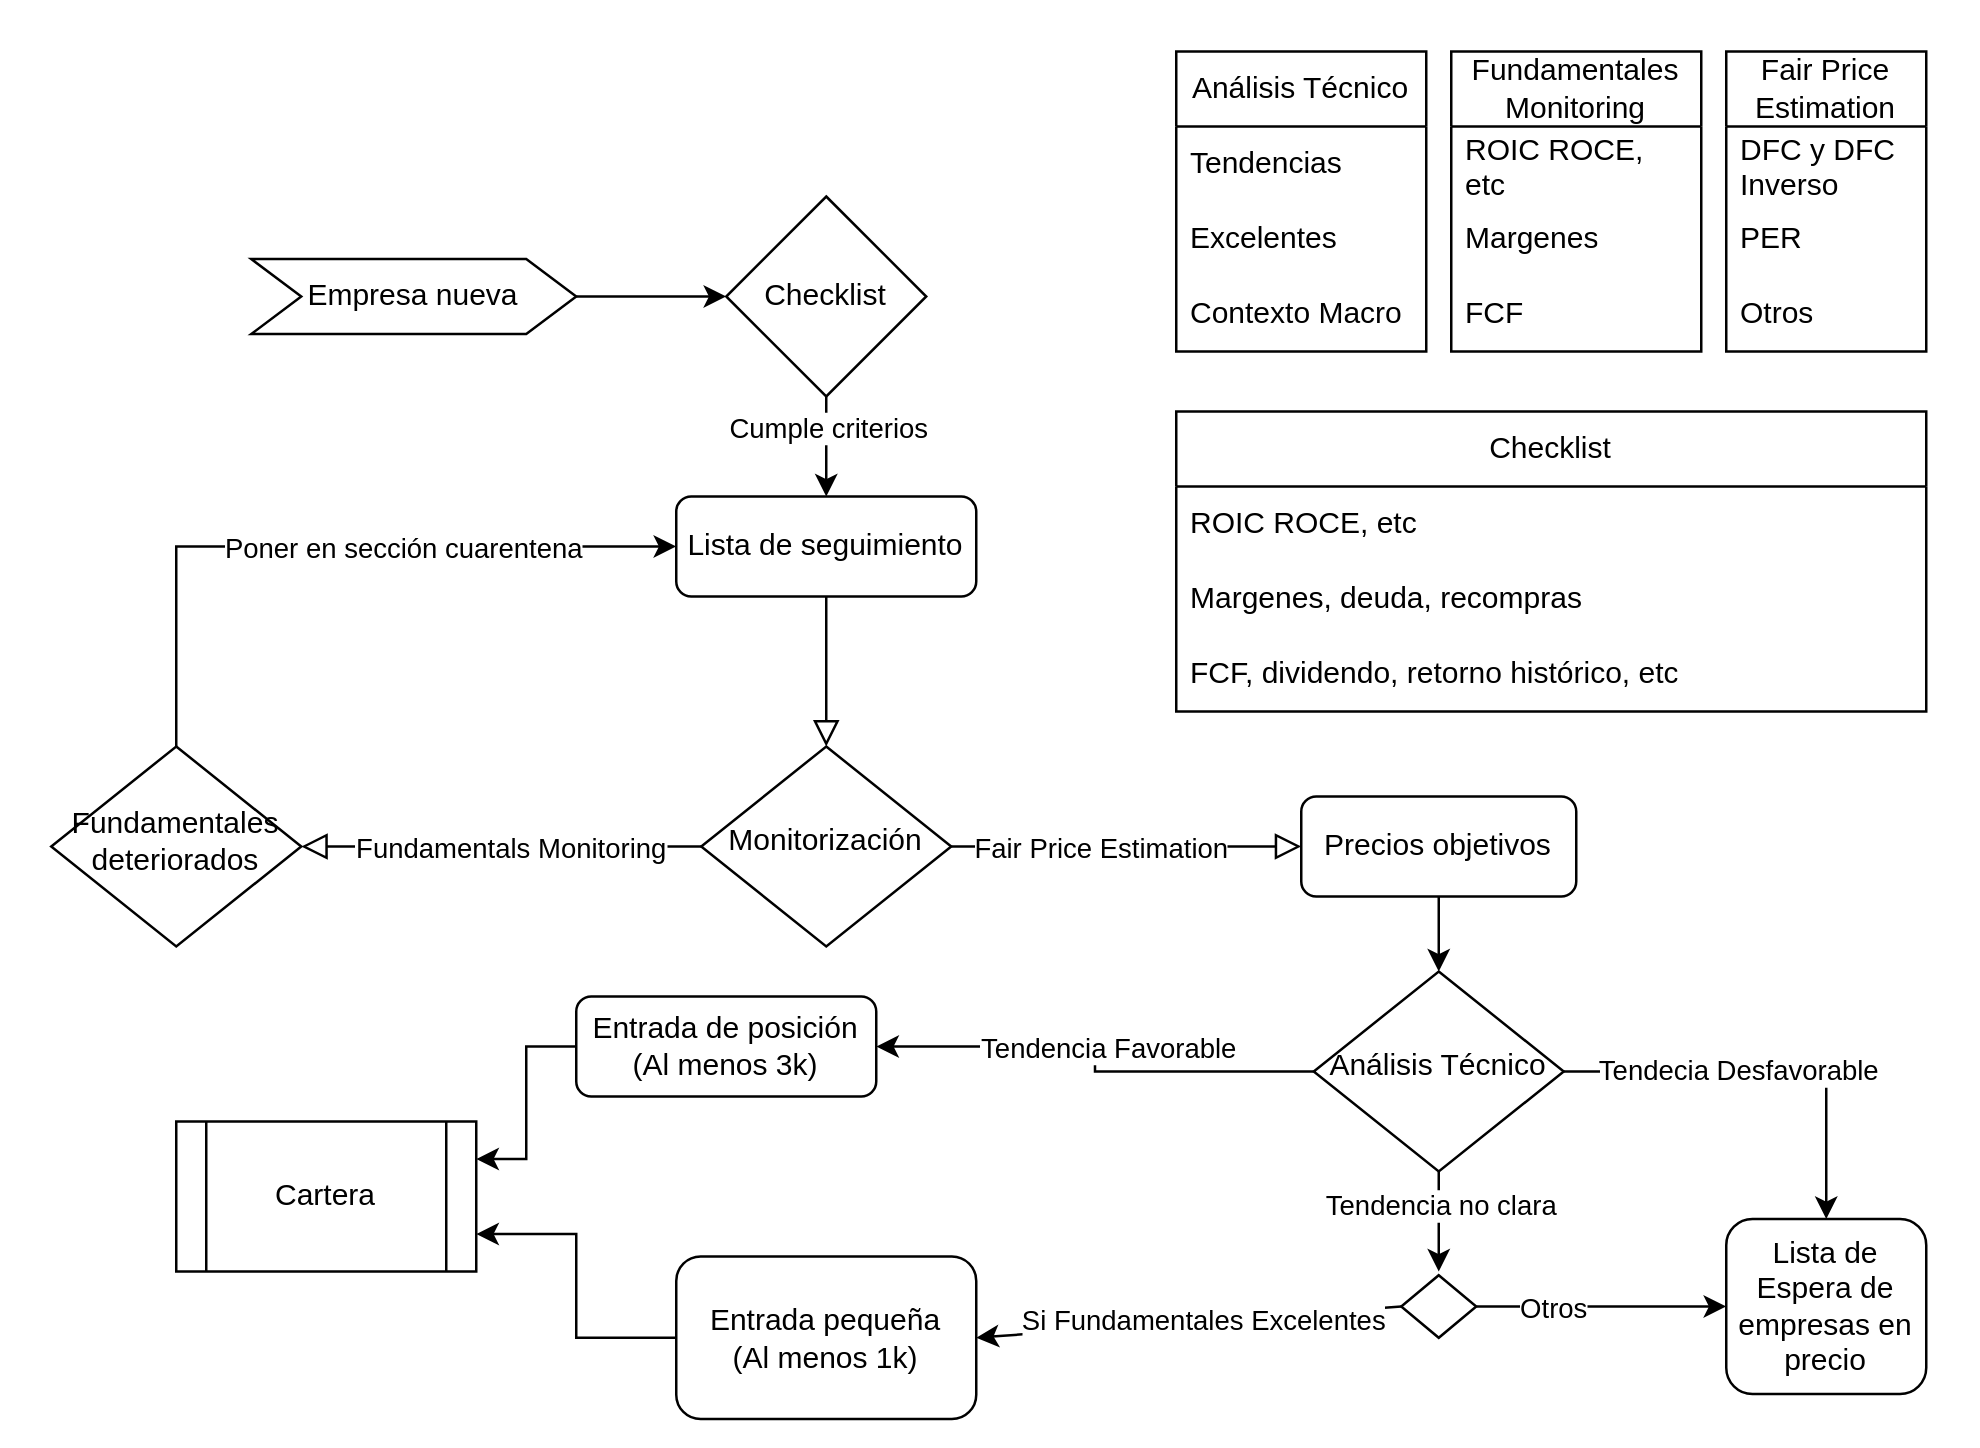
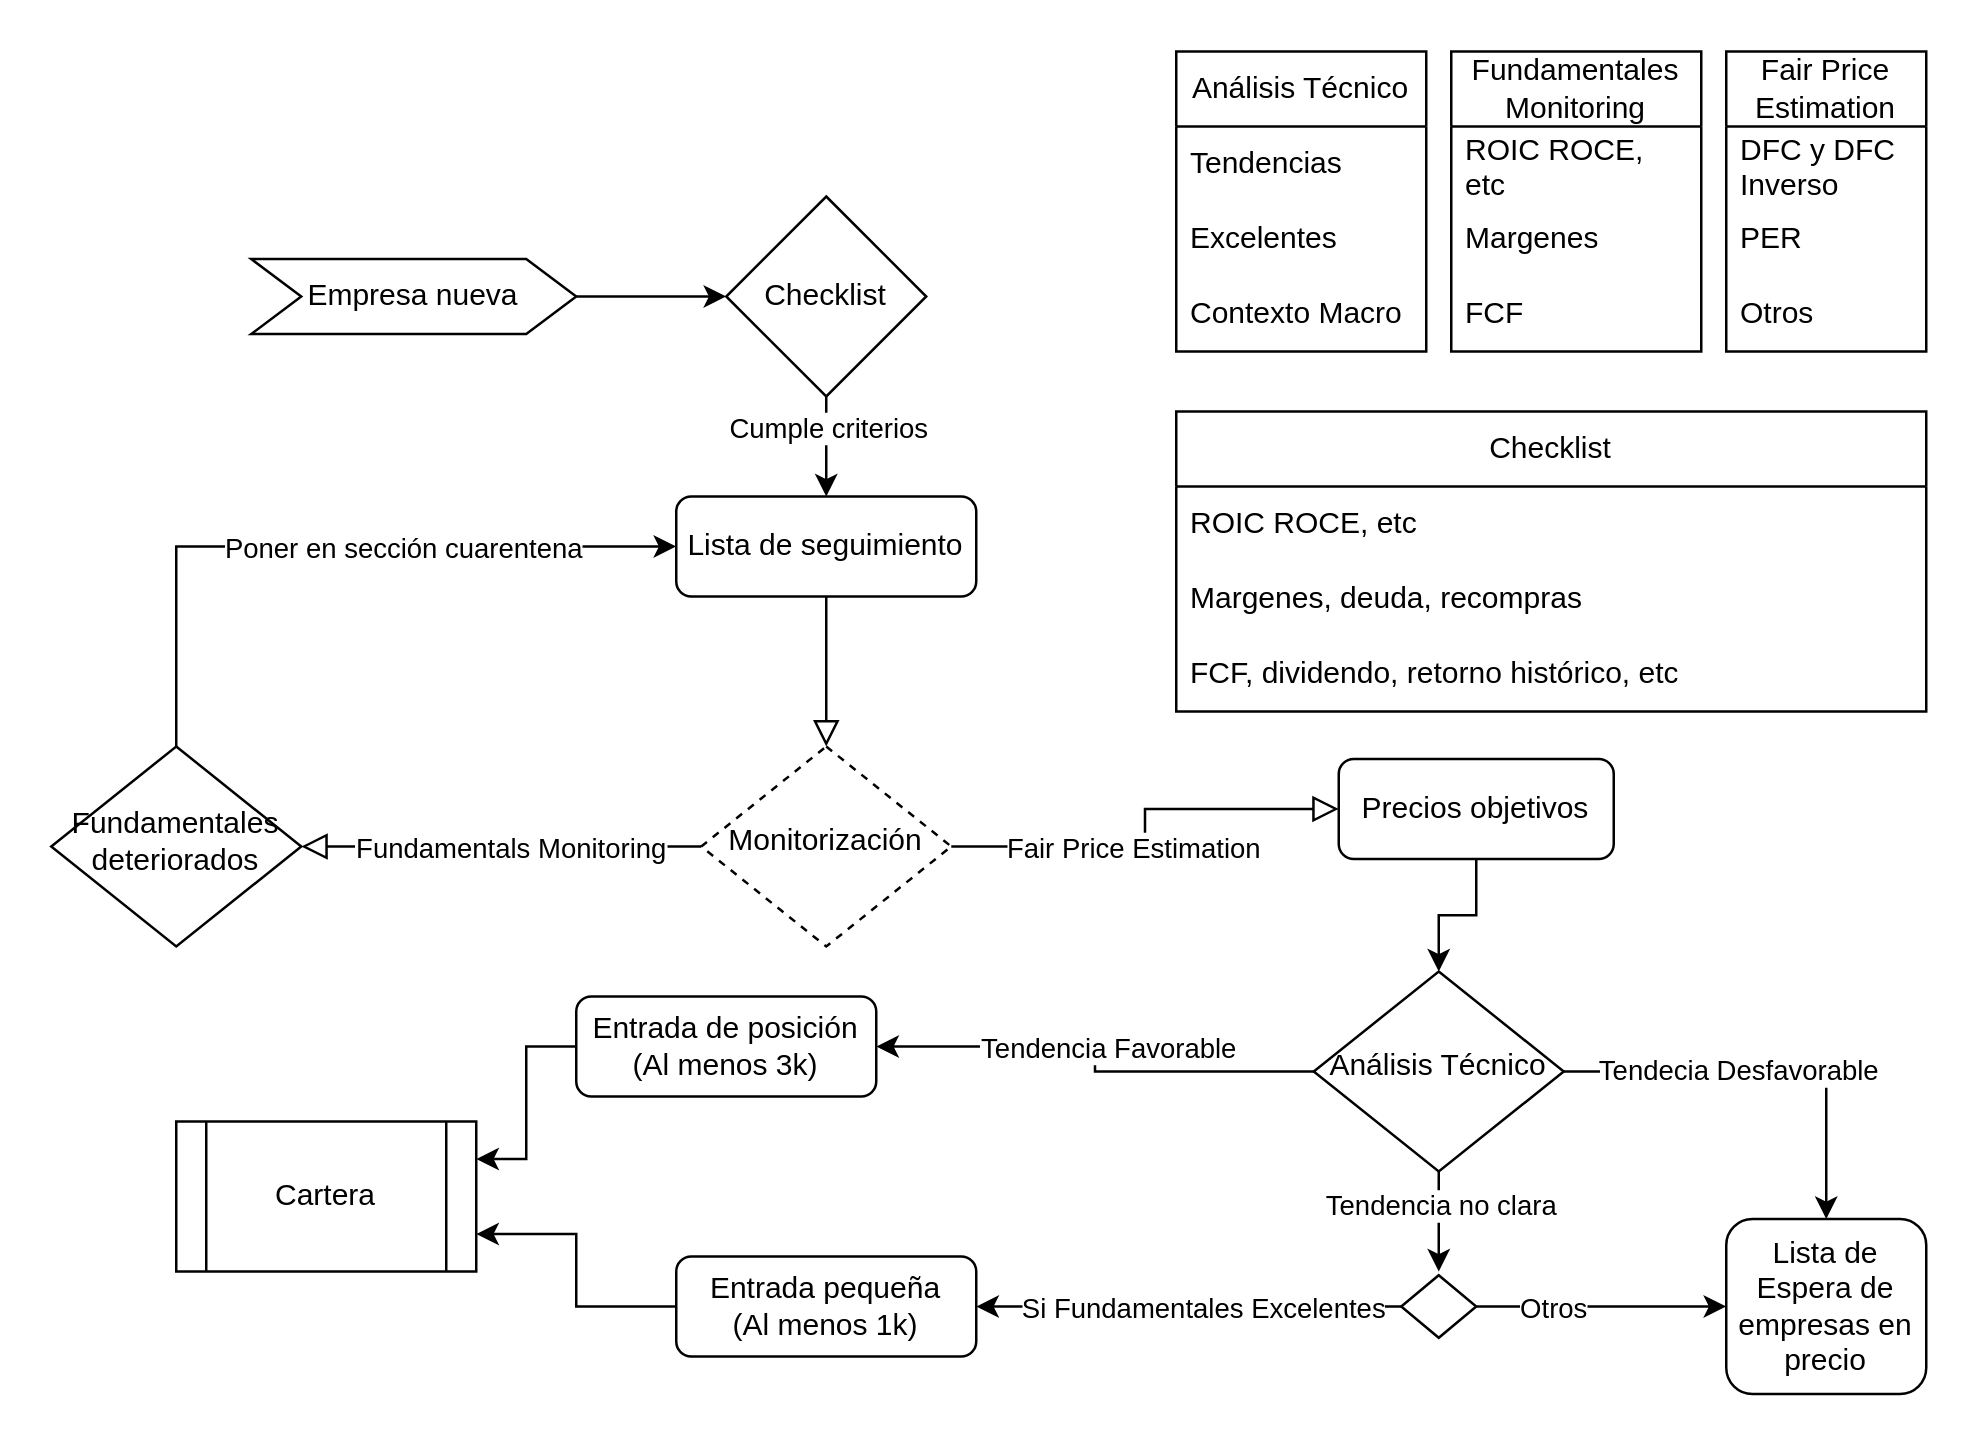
node "Monitorización": style solid -> dashed
node "Precios objetivos": moved (1439, 846) -> (1476, 809)
node "Entrada pequeña (Al menos 1k)": size 300x163 -> 300x100
